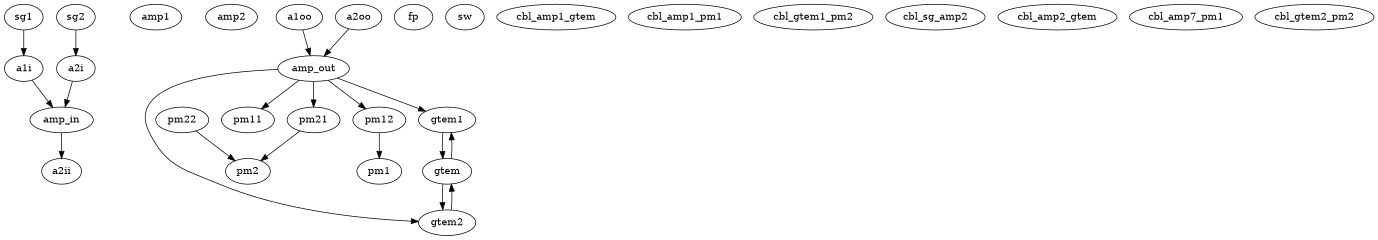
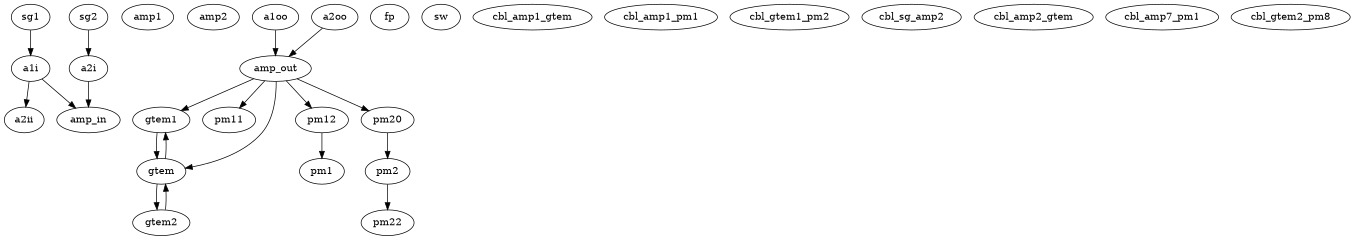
node "cbl_gtem2_pm2": label "cbl_gtem2_pm2" -> "cbl_gtem2_pm8"
node "pm21": label "pm21" -> "pm20"
edge "amp_in" -> "a2ii": now "a1i" -> "a2ii"
edge "pm22" -> "pm2": reversed
edge "amp_out" -> "gtem2": now "amp_out" -> "gtem"
